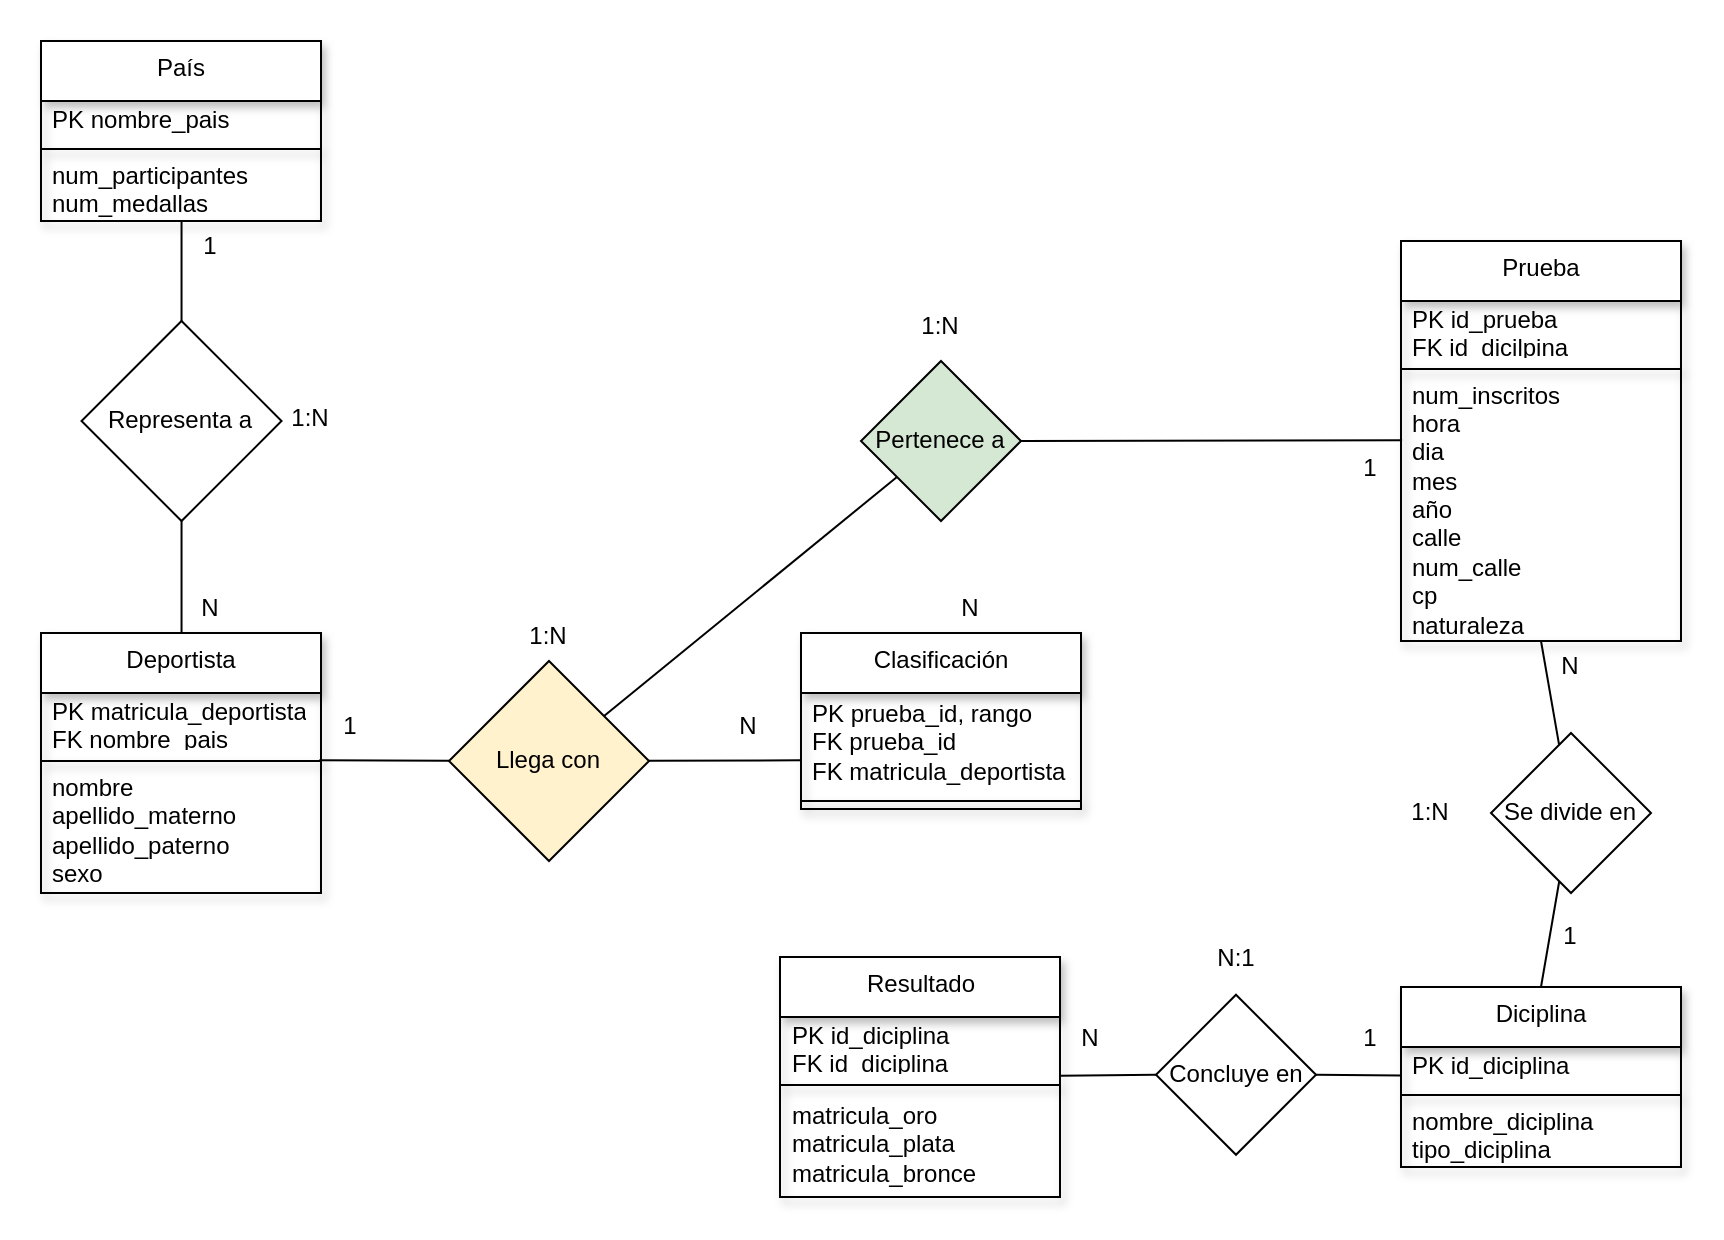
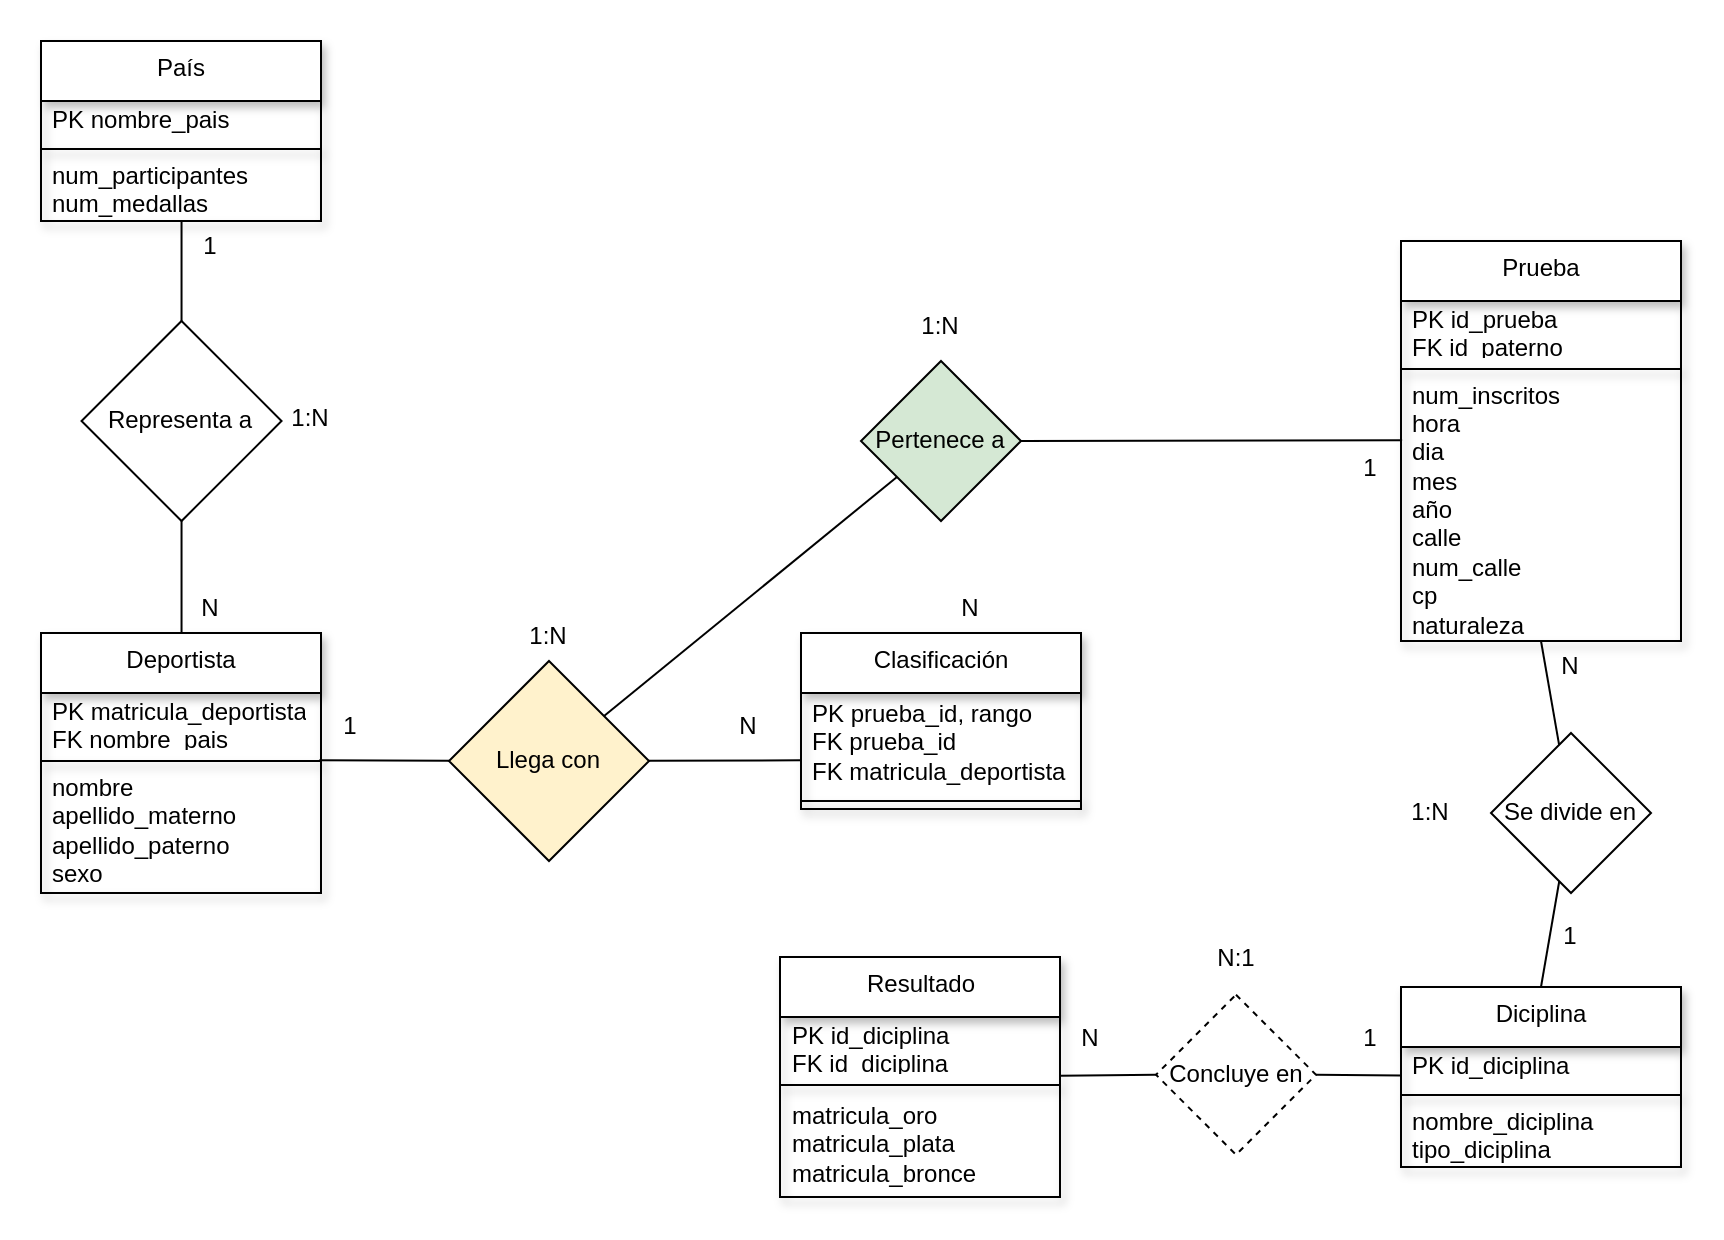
node "PK id_prueba FK id_dicilpina": label "PK id_prueba FK id_dicilpina" -> "PK id_prueba FK id_paterno"
node "Concluye en": style solid -> dashed
